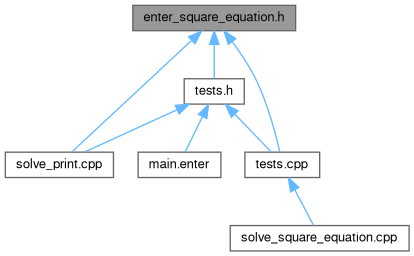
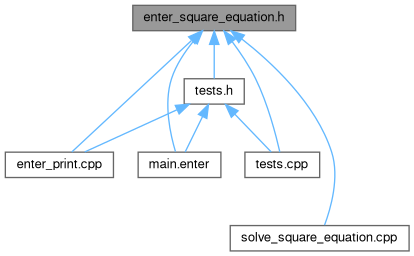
edge "main.enter" -> "enter_square_equation.h": added
node "solve_print.cpp": label "solve_print.cpp" -> "enter_print.cpp"
edge "solve_square_equation.cpp" -> "tests.cpp": now "solve_square_equation.cpp" -> "enter_square_equation.h"
